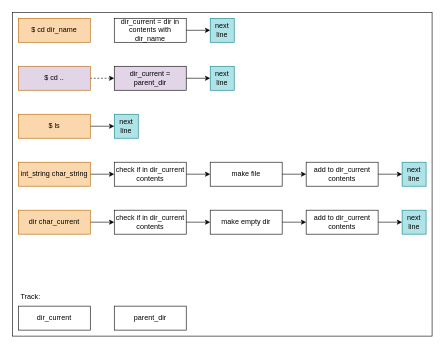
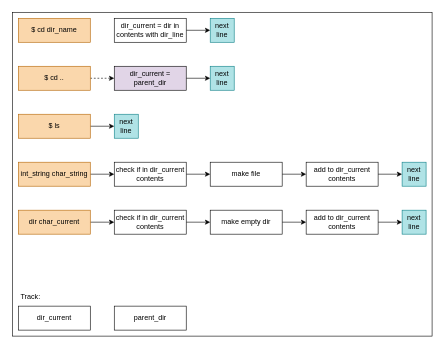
node "dir_current = dir in contents with dir_name": label "dir_current = dir in contents with dir_name" -> "dir_current = dir in contents with dir_line"
node "$ cd ..": fillcolor #e1d5e7 -> #fad7ac
